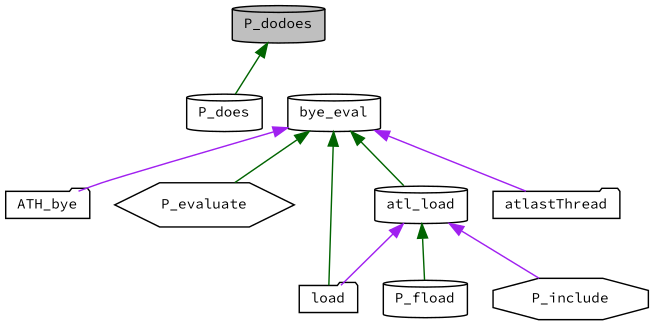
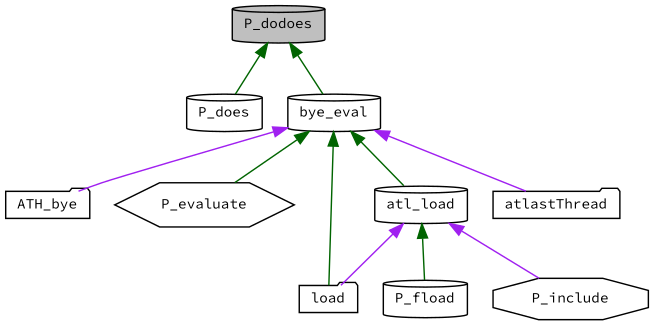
edge "bye_eval" -> "P_dodoes": added
